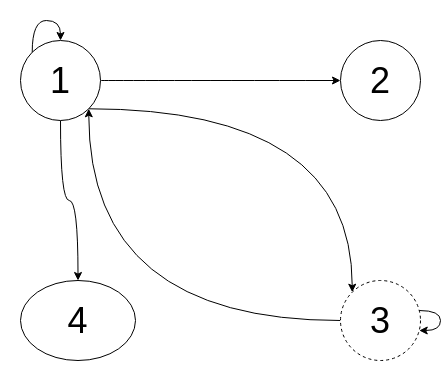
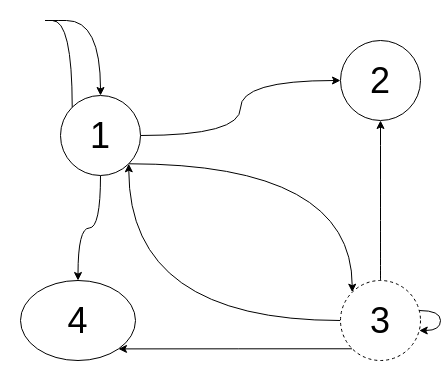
node "1": moved (61, 81) -> (101, 136)
edge "3" -> "2": added
edge "3" -> "4": added
